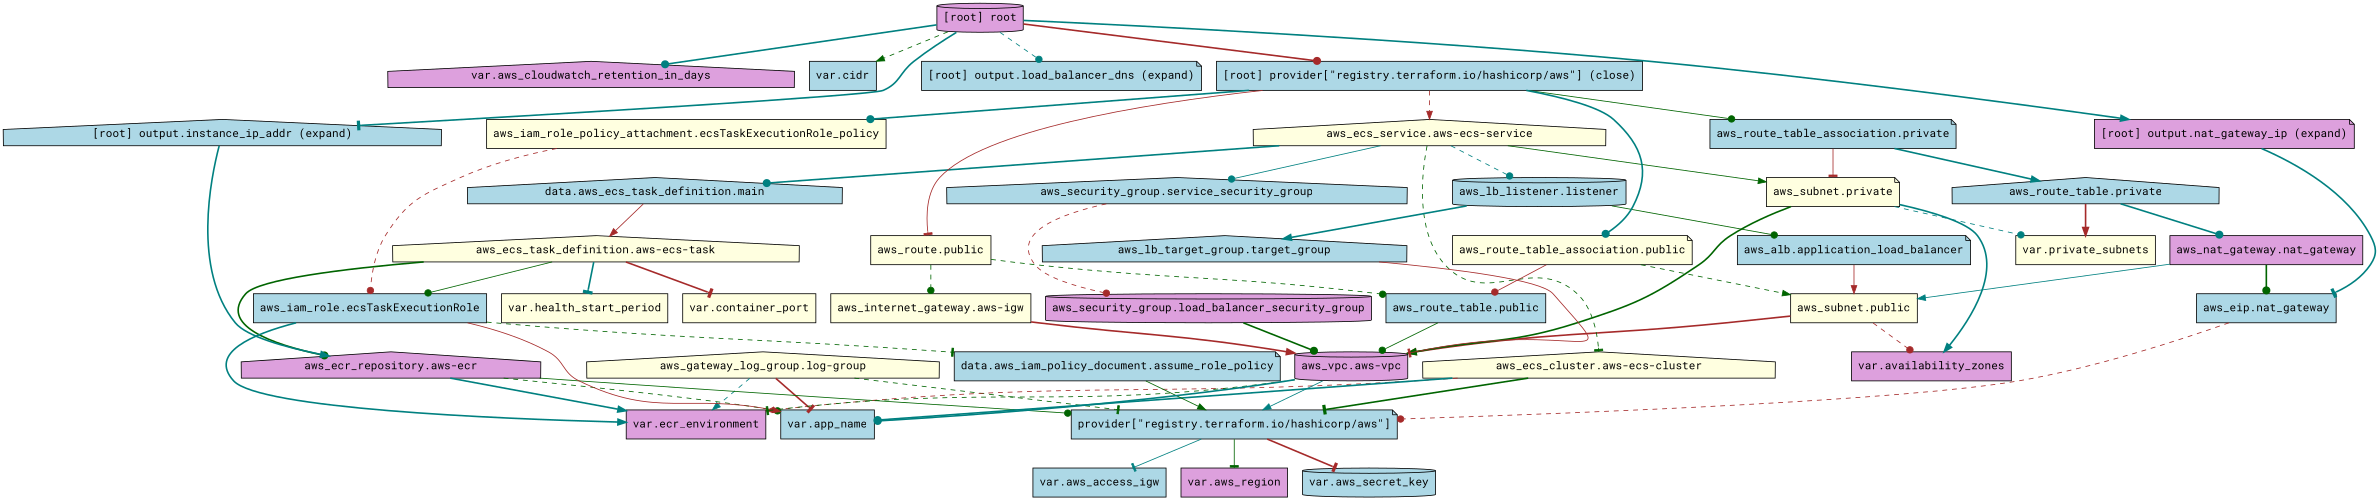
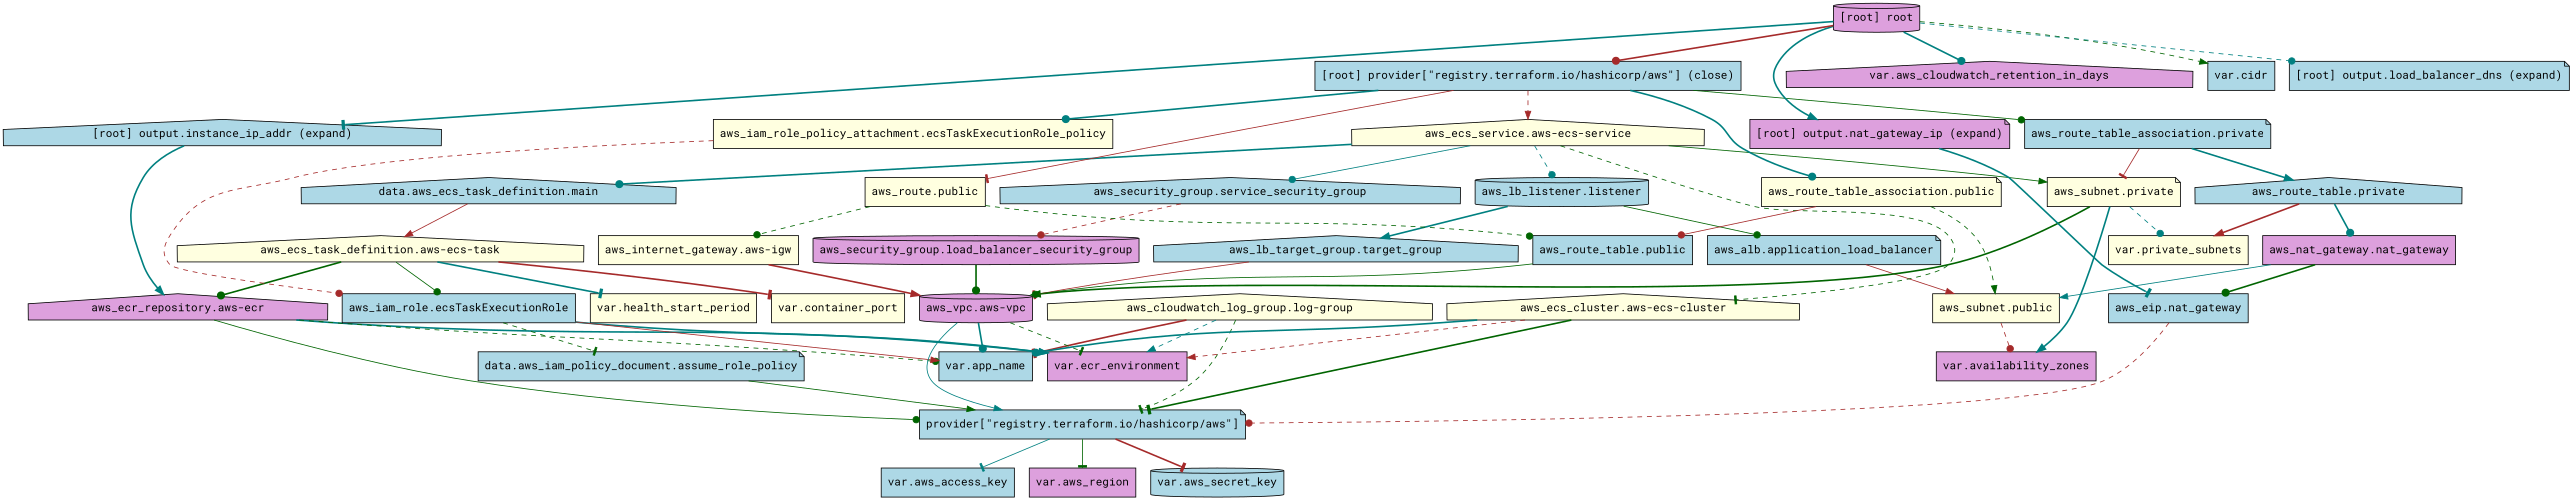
edge "aws_subnet.public" -> "aws_vpc.aws-vpc": removed
node "aws_gateway_log_group.log-group": label "aws_gateway_log_group.log-group" -> "aws_cloudwatch_log_group.log-group"
node "var.aws_access_igw": label "var.aws_access_igw" -> "var.aws_access_key"
